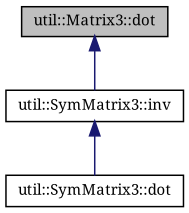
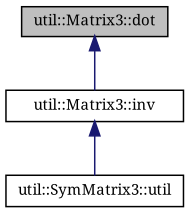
node "util::SymMatrix3::inv": label "util::SymMatrix3::inv" -> "util::Matrix3::inv"
node "util::SymMatrix3::dot": label "util::SymMatrix3::dot" -> "util::SymMatrix3::util"
